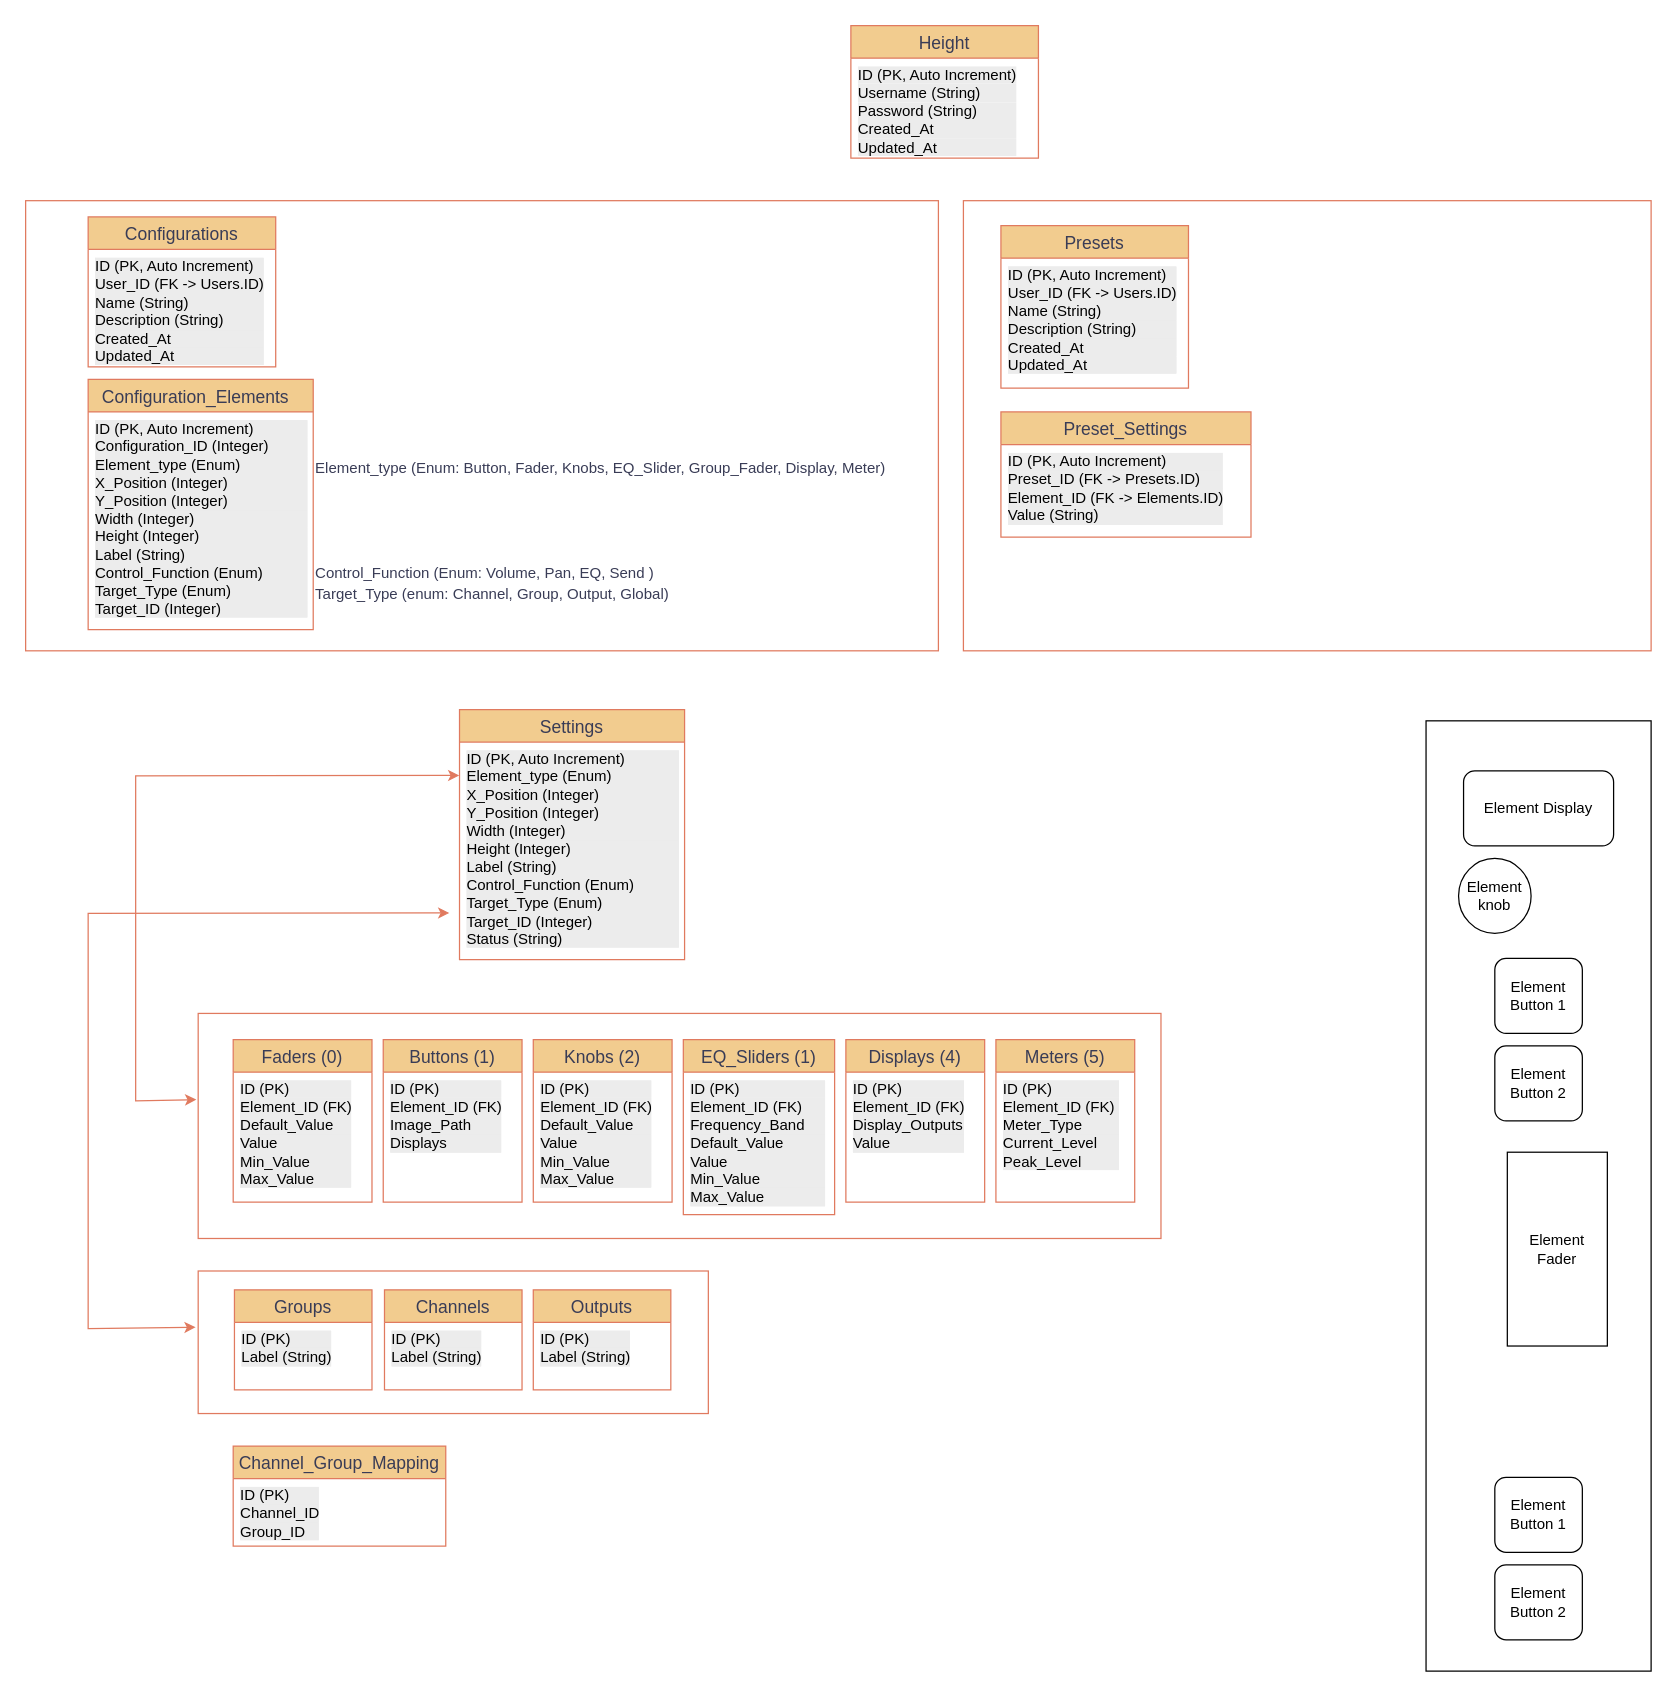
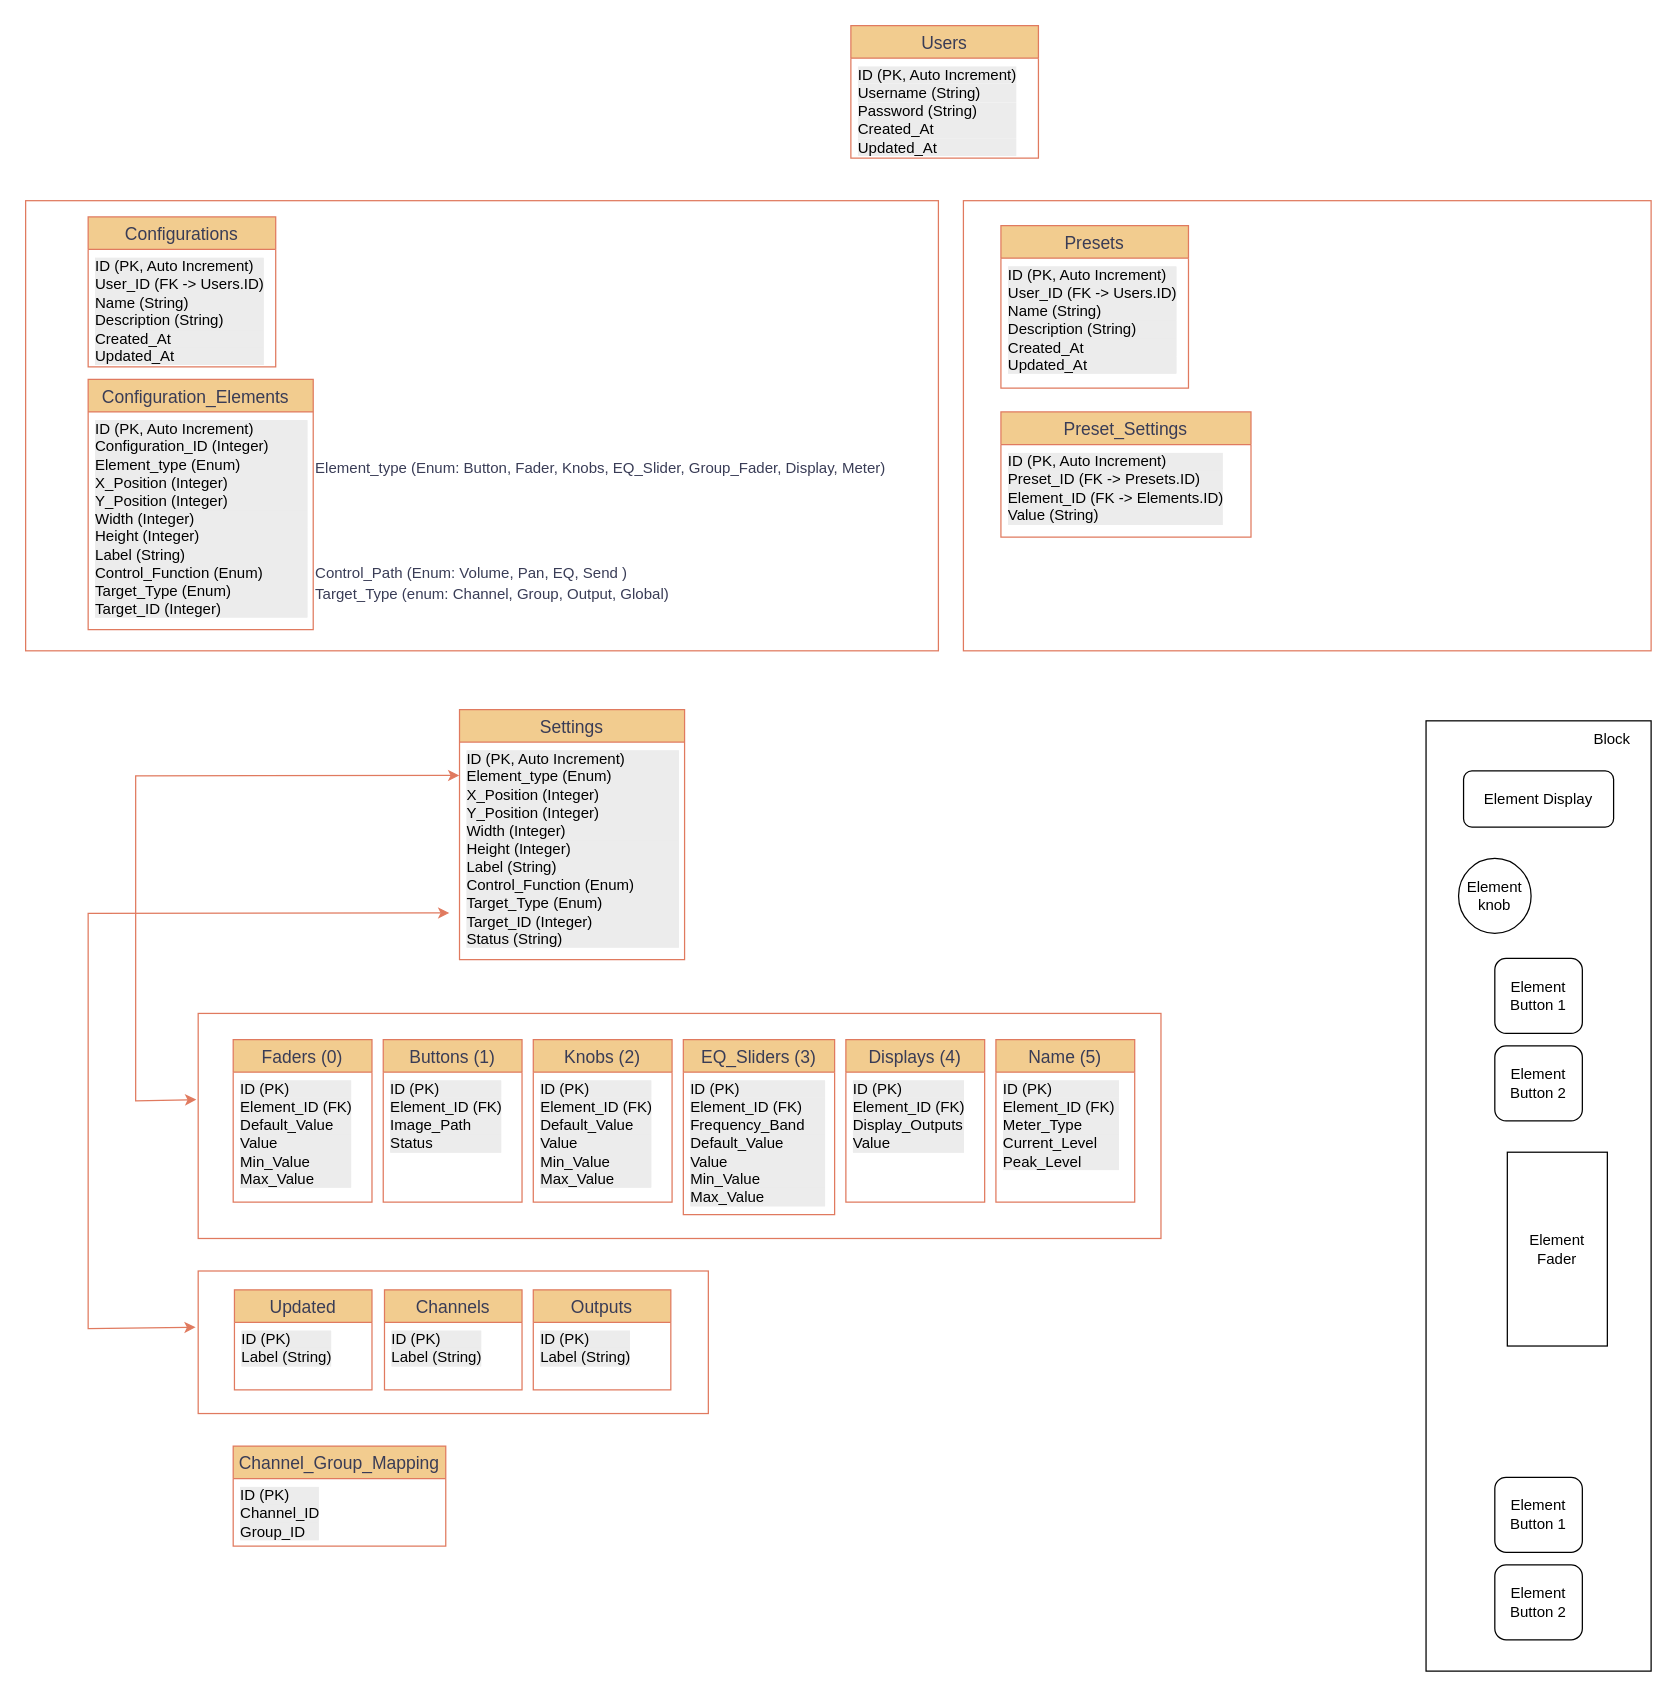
node "Height": label "Height" -> "Users"
node "Control_Function (Enum: Volume, Pan, EQ, Send )": label "Control_Function (Enum: Volume, Pan, EQ, Send )" -> "Control_Path (Enum: Volume, Pan, EQ, Send )"
node "Block": added
node "Element Display": size 150x75 -> 150x56
node "EQ_Sliders (1)": label "EQ_Sliders (1)" -> "EQ_Sliders (3)"
node "Meters (5)": label "Meters (5)" -> "Name (5)"
node "ID (PK) Element_ID (FK) Image_Path Displays": label "ID (PK) Element_ID (FK) Image_Path Displays" -> "ID (PK) Element_ID (FK) Image_Path Status"
node "Groups": label "Groups" -> "Updated"
